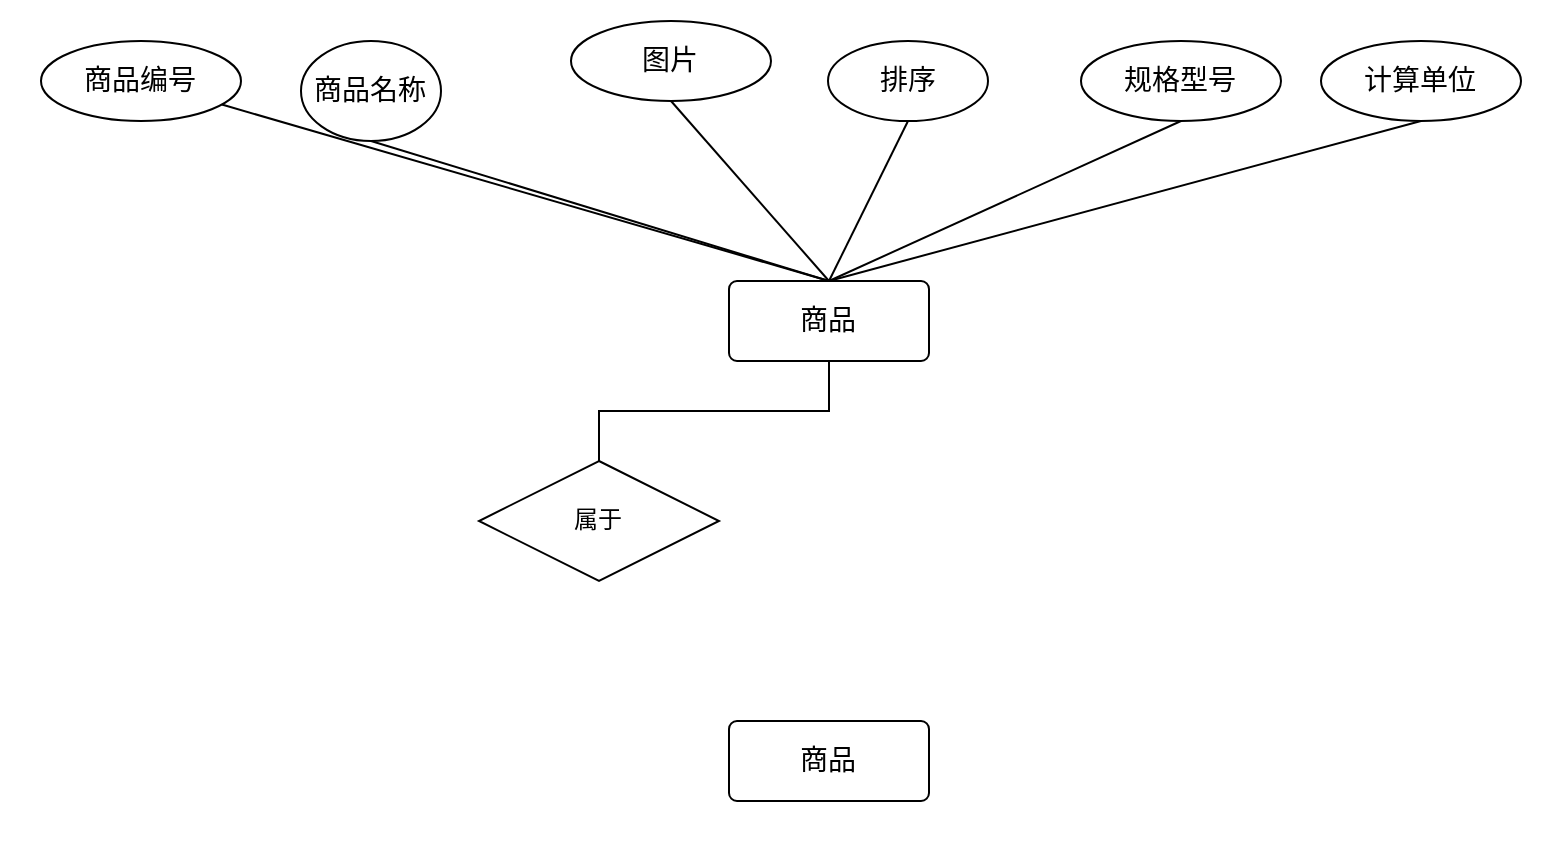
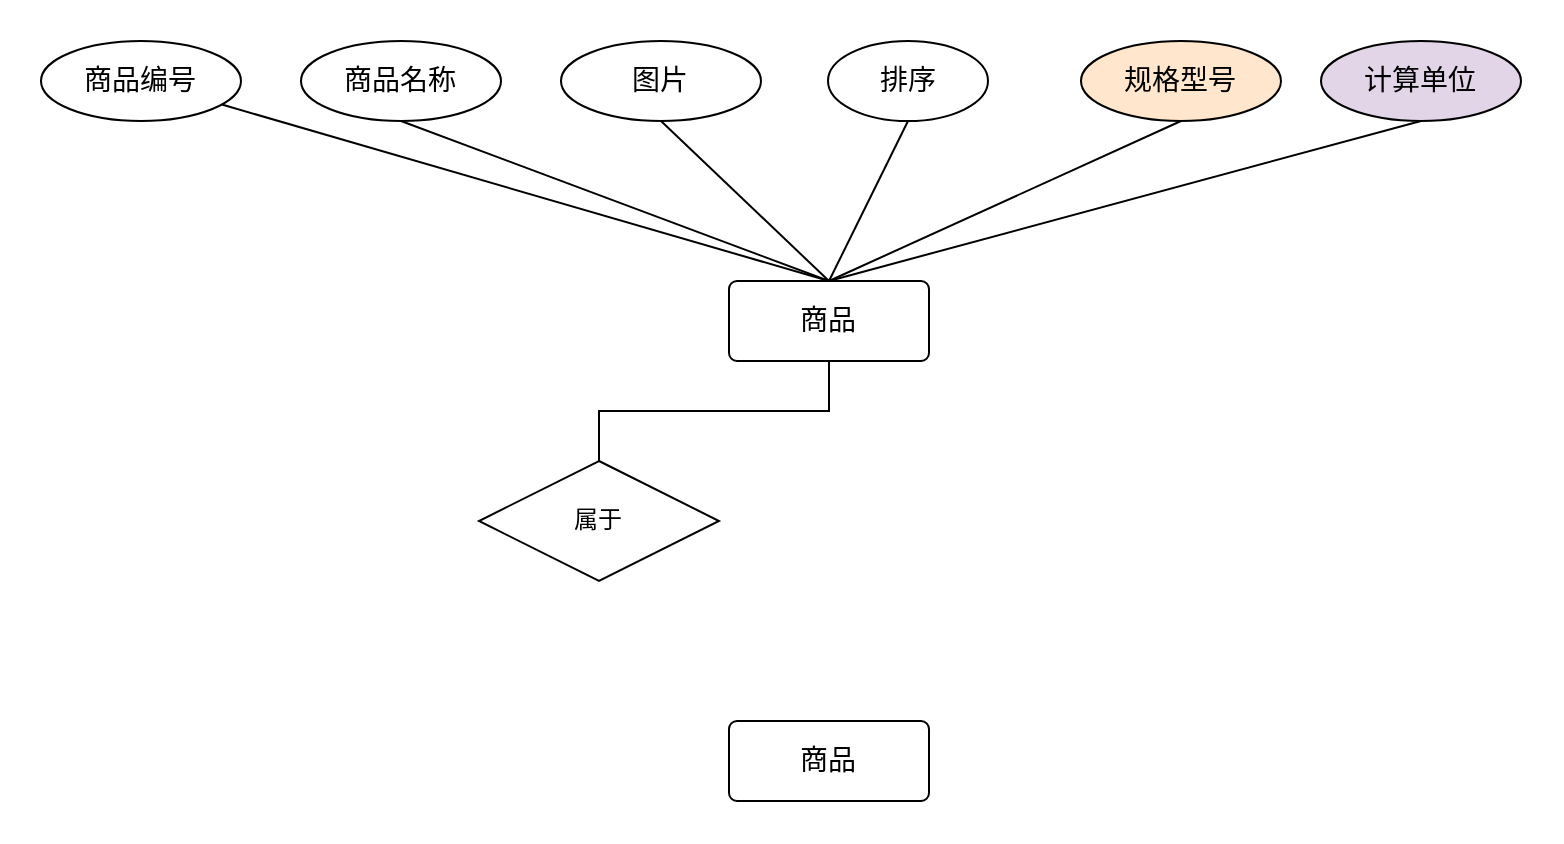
node "图片": moved (671, 61) -> (661, 81)
node "规格型号": fillcolor #ffffff -> #ffe6cc
node "计算单位": fillcolor #ffffff -> #e1d5e7
node "商品名称": size 140x100 -> 200x80
